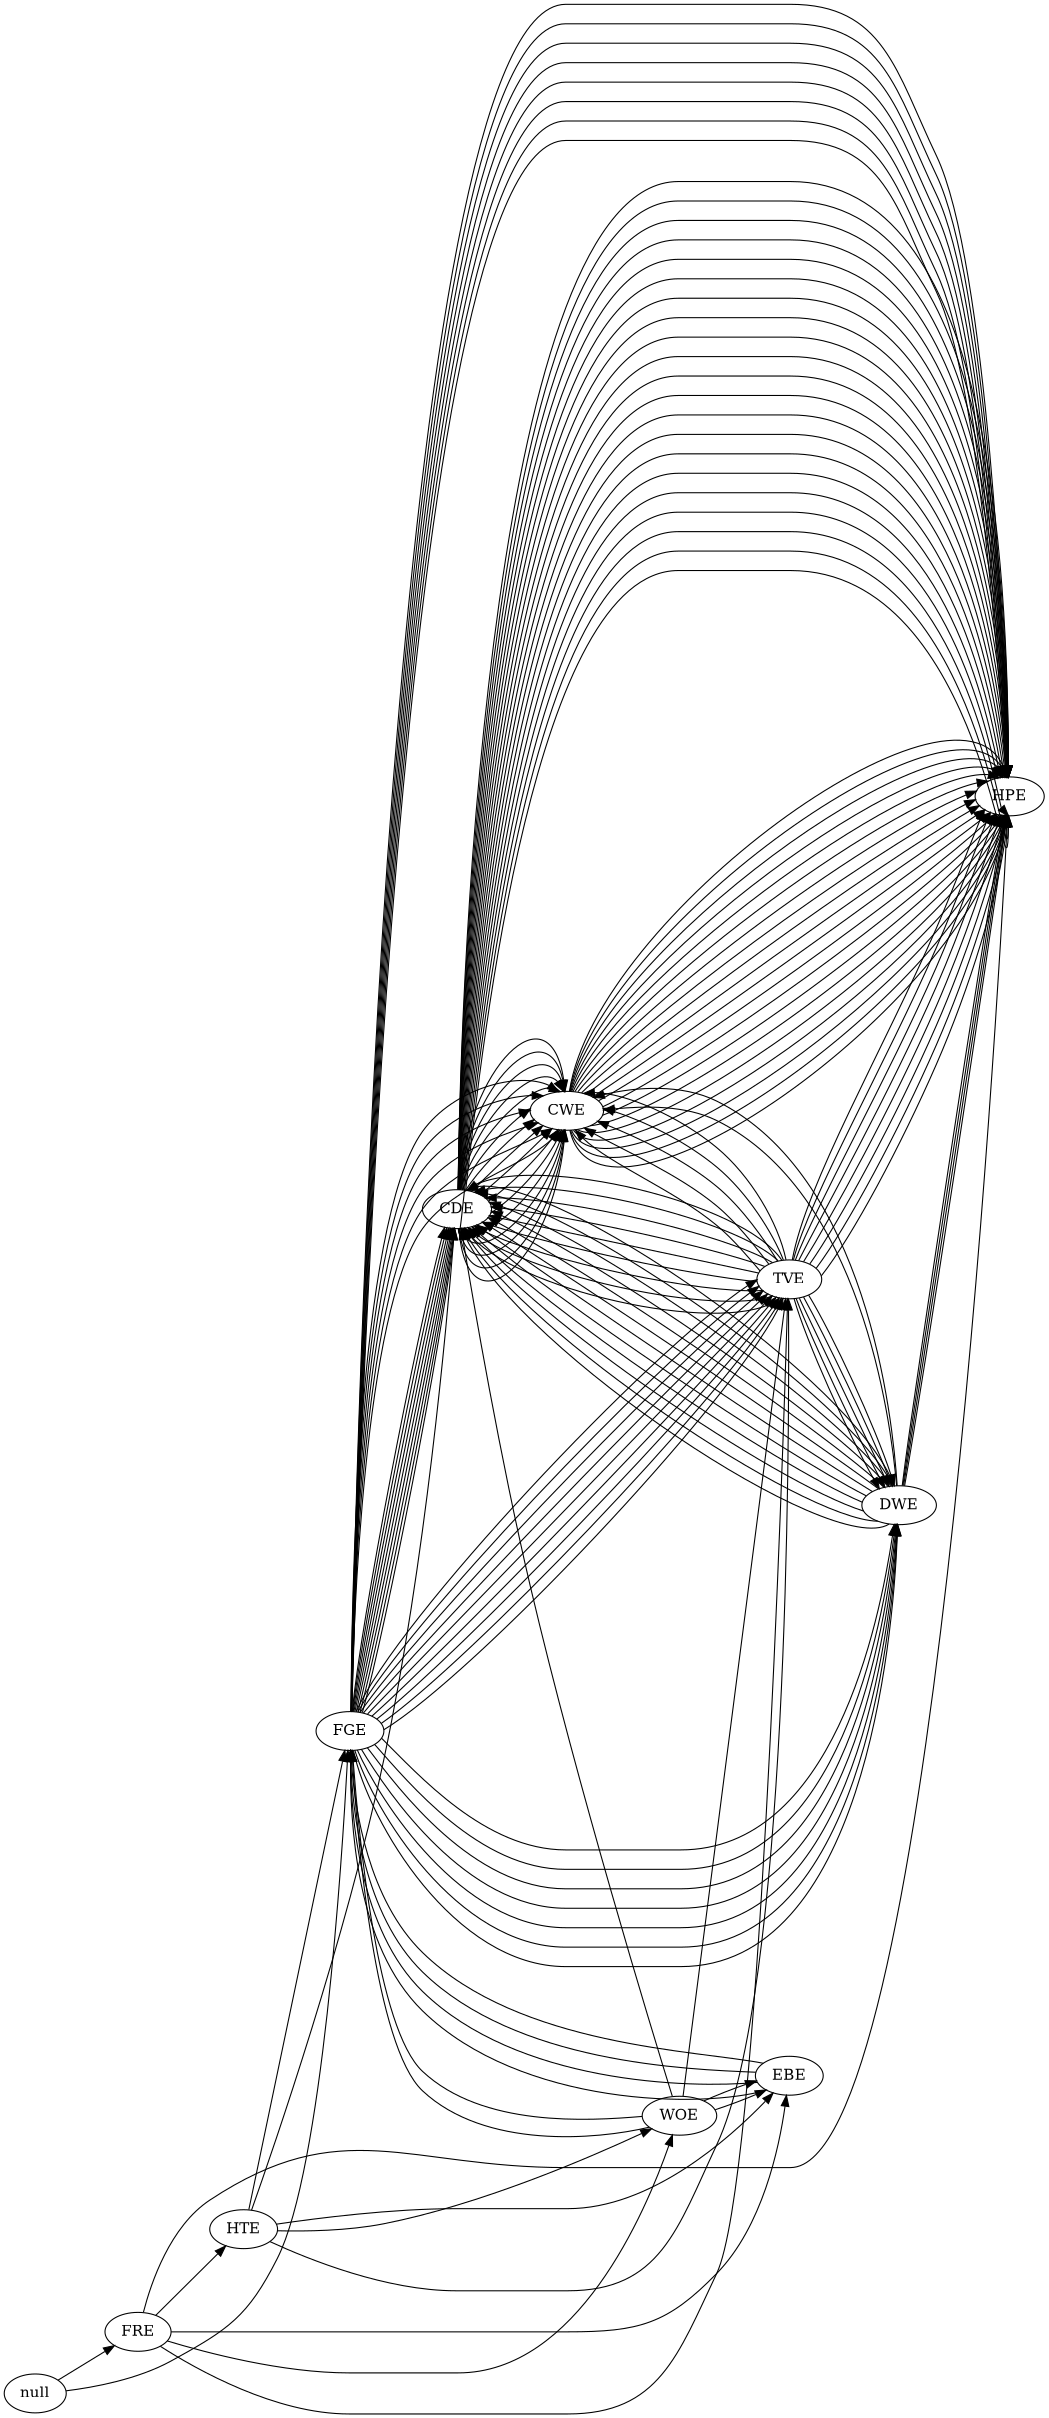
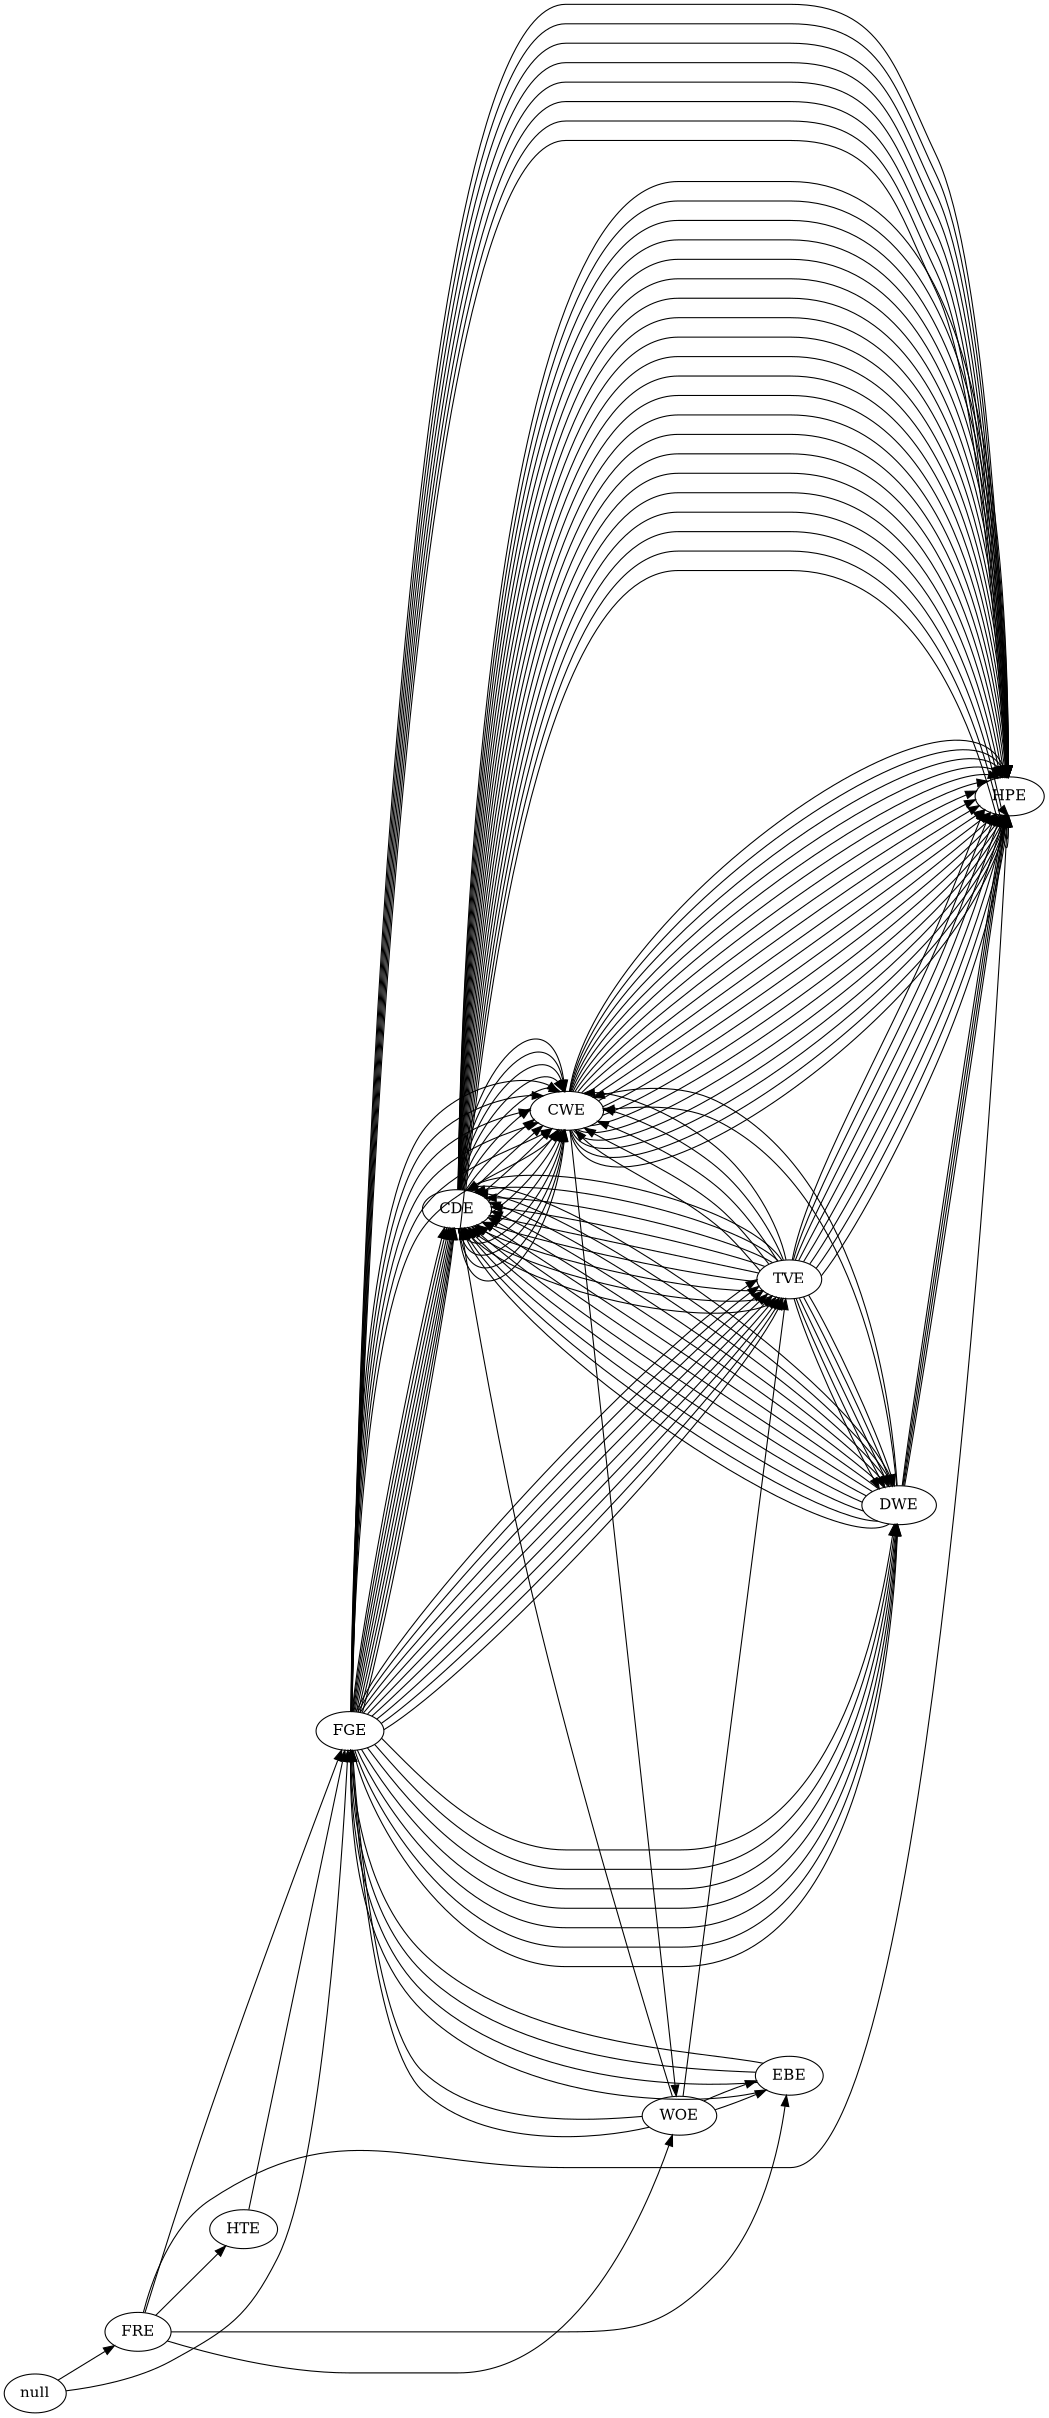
edge "HTE" -> "CDE": removed
edge "HTE" -> "TVE": removed
edge "FRE" -> "TVE": now "FRE" -> "FGE"
edge "HTE" -> "WOE": now "CWE" -> "WOE"
edge "HTE" -> "EBE": removed
